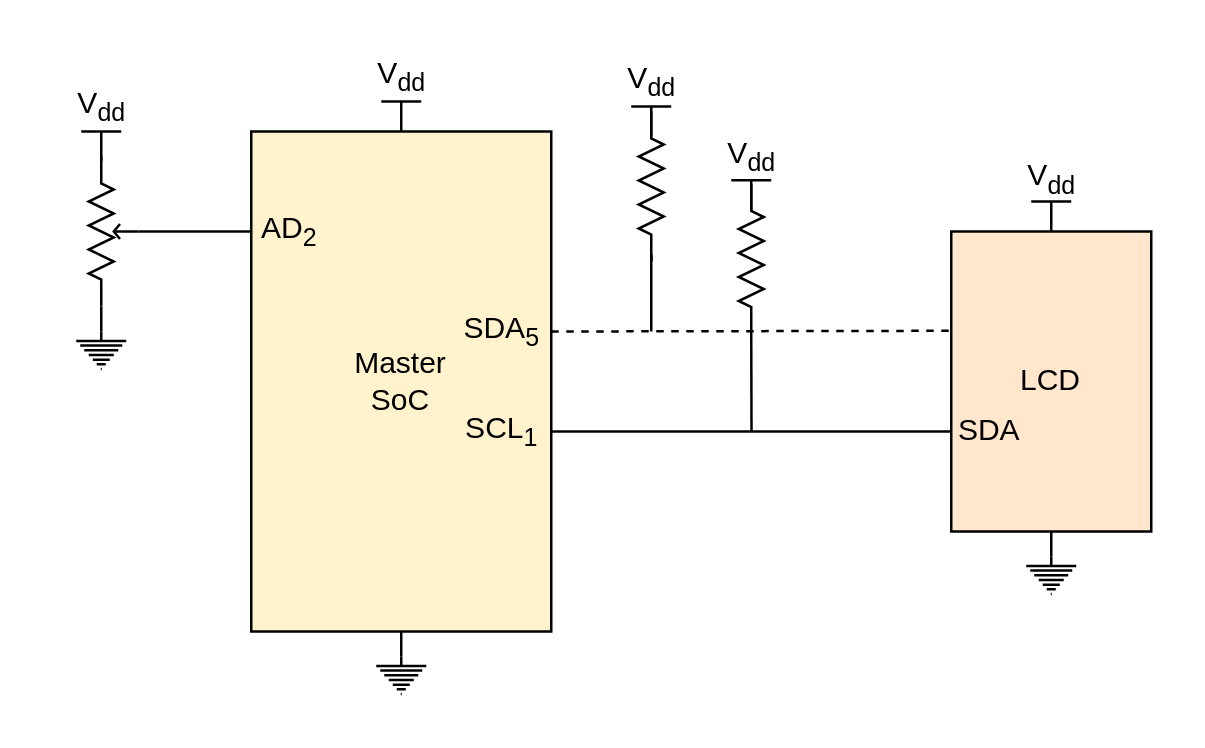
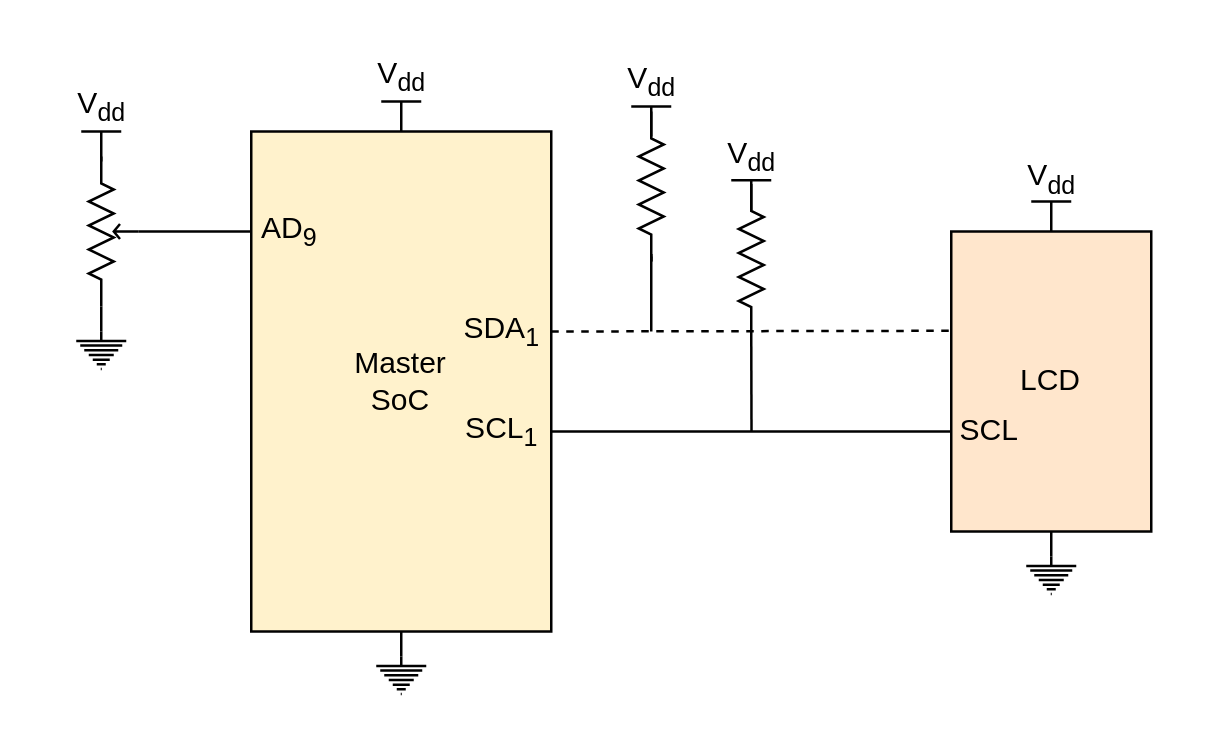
node "AD2": label "AD2" -> "AD9"
node "SDA5": label "SDA5" -> "SDA1"
node "SDA": label "SDA" -> "SCL"
